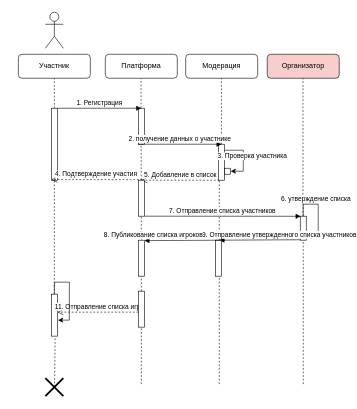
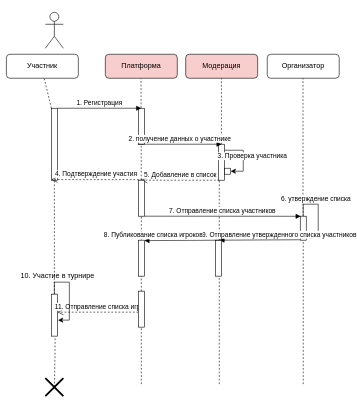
node "Участник": moved (54, 66) -> (42, 66)
node "Платформа": fillcolor #ffffff -> #f8cecc
node "Модерация": fillcolor #ffffff -> #f8cecc
node "Организатор": fillcolor #f8cecc -> #ffffff
node "10. Участие в турнире": added
